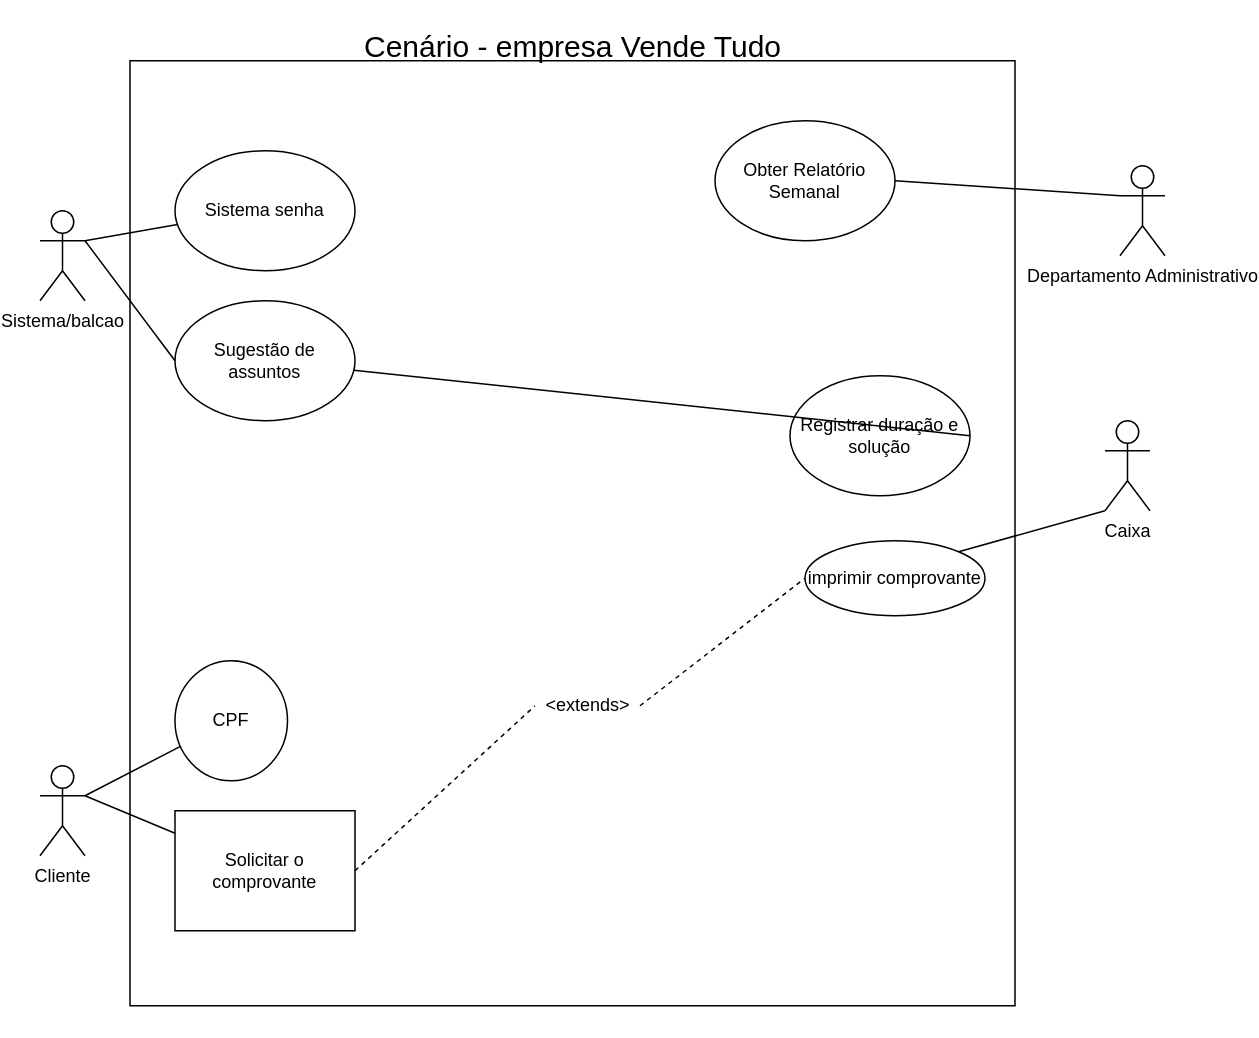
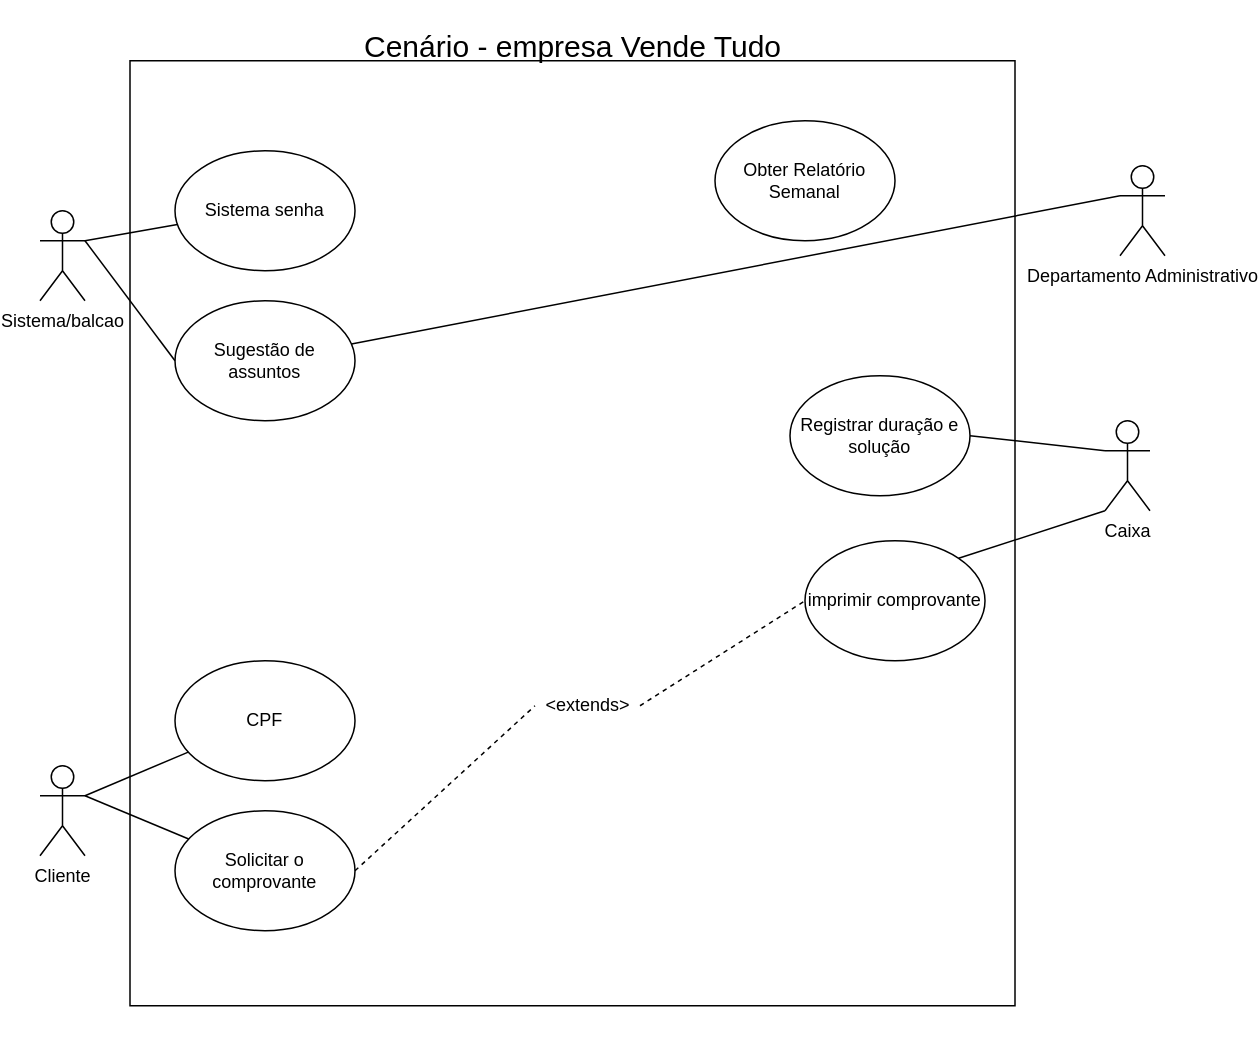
edge "Obter Relatório Semanal" -- "Departamento Administrativo": now "Sugestão de assuntos" -- "Departamento Administrativo"
edge "Sugestão de assuntos" -- "Registrar duração e solução": now "Caixa" -- "Registrar duração e solução"
node "imprimir comprovante": size 180x75 -> 180x120
node "CPF": size 113x120 -> 180x120
node "Solicitar o comprovante": shape rectangle -> ellipse
